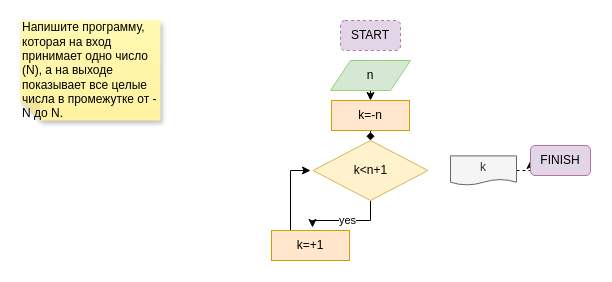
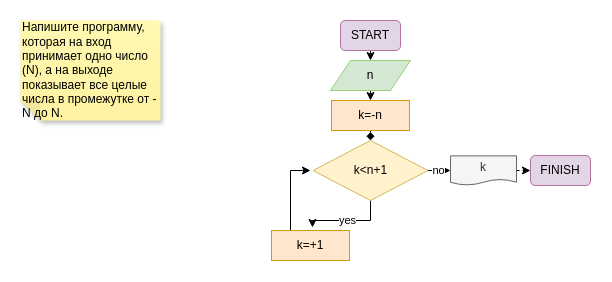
node "START": style dashed -> solid
edge "START" -> "n": added
node "FINISH": moved (561, 161) -> (561, 171)
edge "k<n+1" -> "k": added, label "no"
